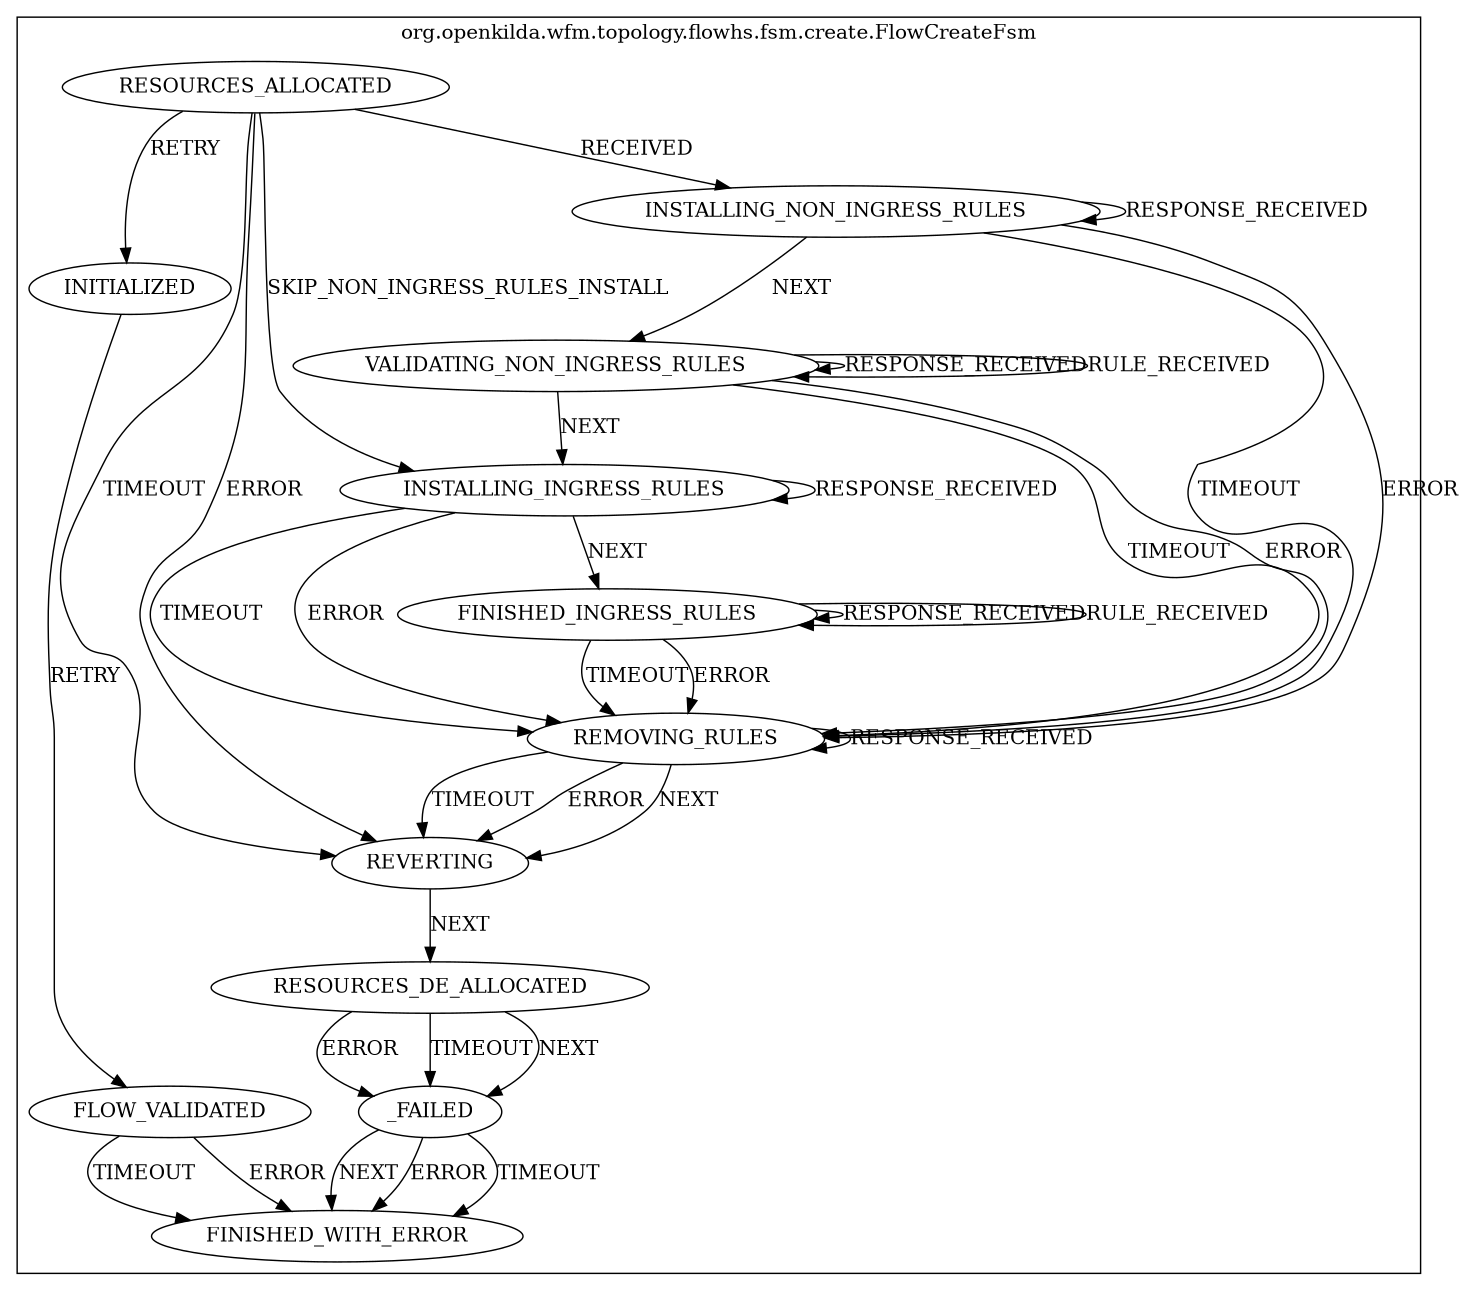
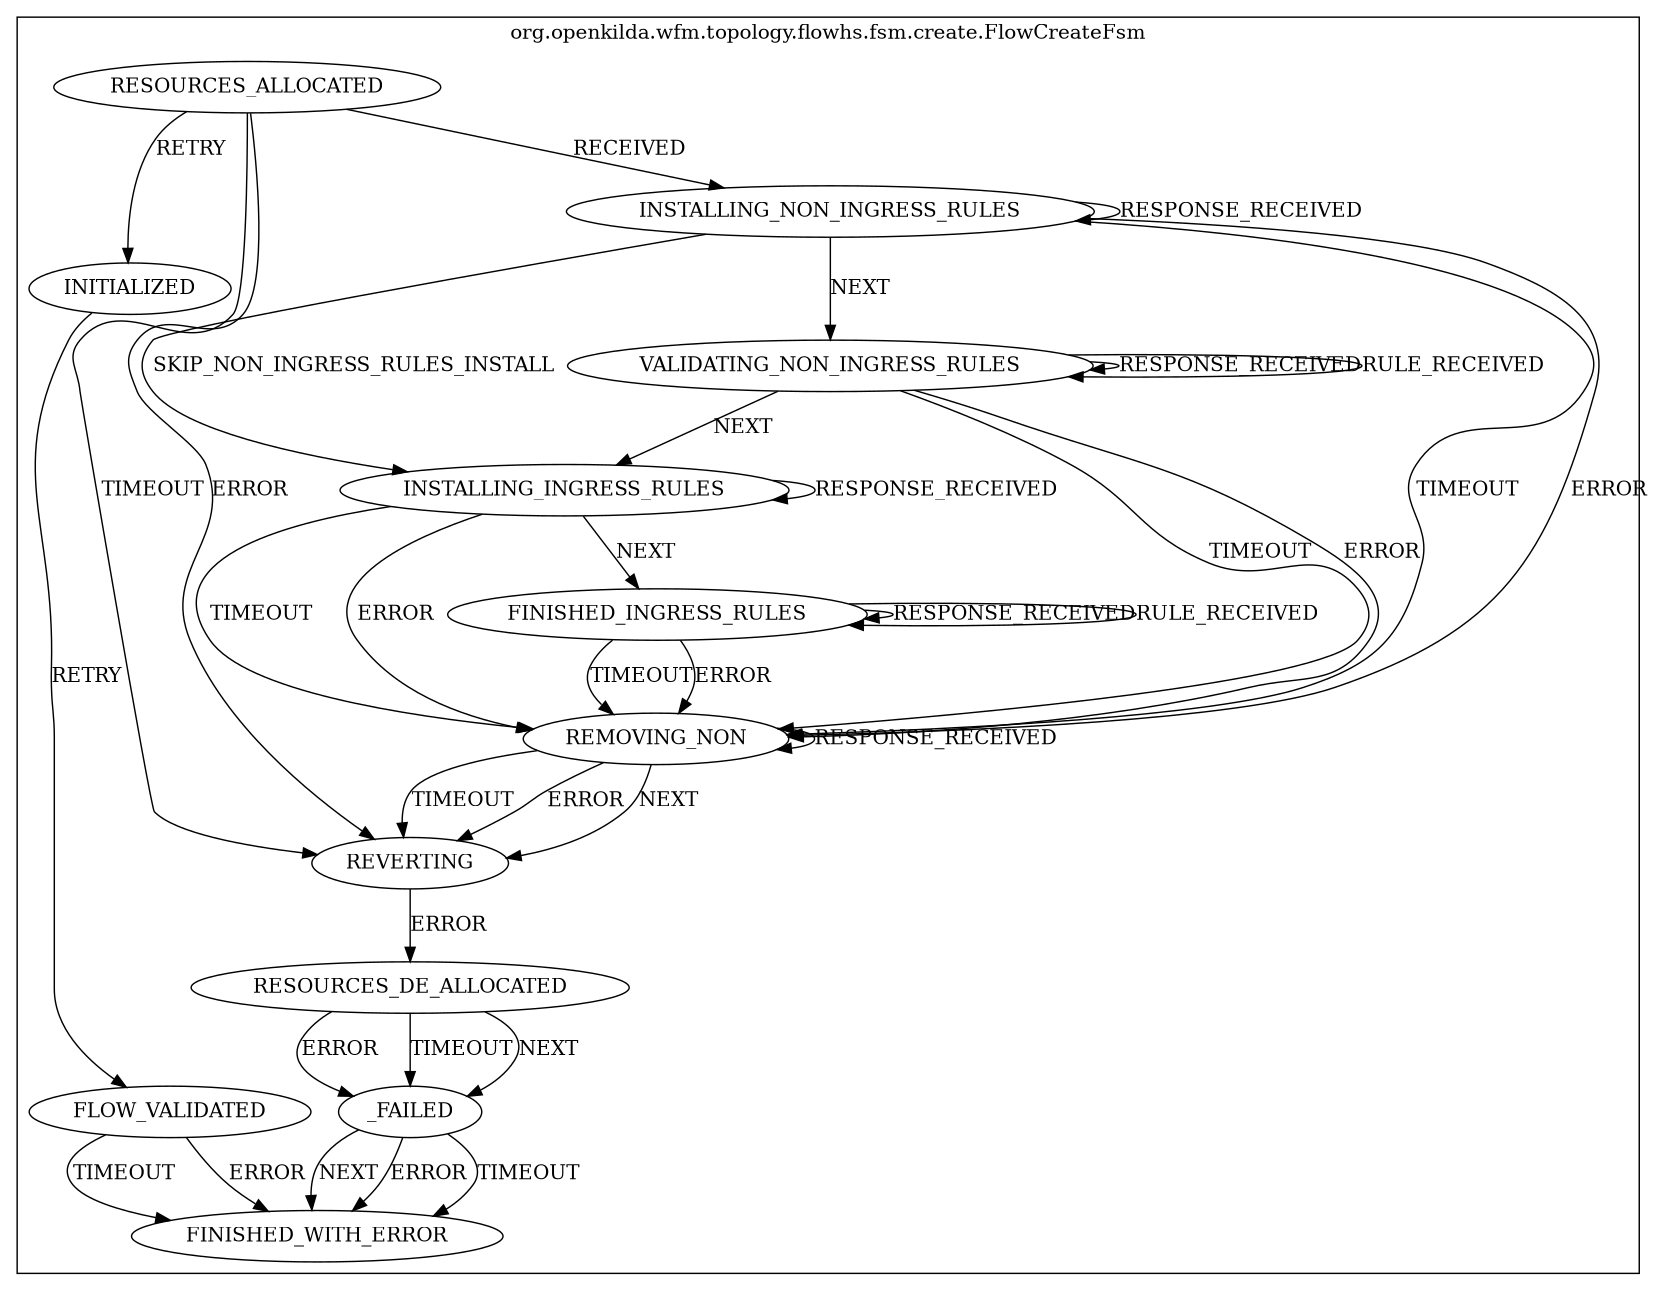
edge "RESOURCES_ALLOCATED" -> "INSTALLING_INGRESS_RULES": now "INSTALLING_NON_INGRESS_RULES" -> "INSTALLING_INGRESS_RULES"
node "REMOVING_RULES": label "REMOVING_RULES" -> "REMOVING_NON"
edge "REVERTING" -> "RESOURCES_DE_ALLOCATED": label "NEXT" -> "ERROR"
